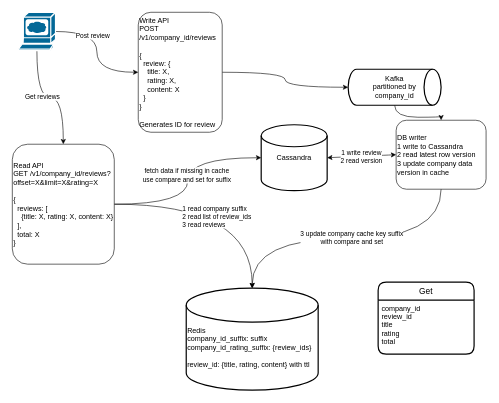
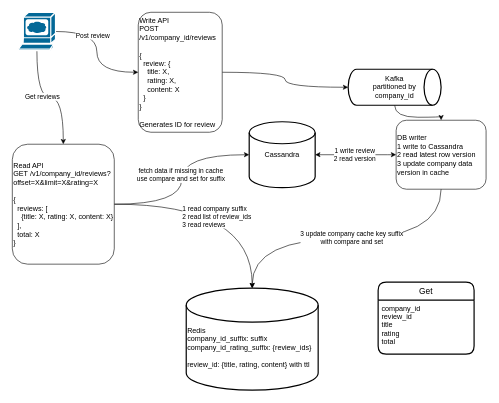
node "Cassandra": moved (294, 158) -> (282, 155)
